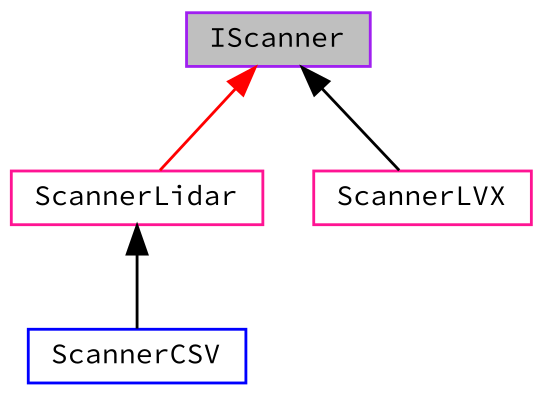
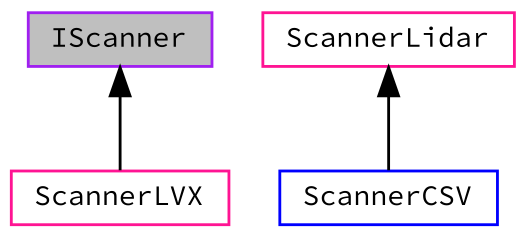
edge "ScannerLidar" -> "IScanner": removed
